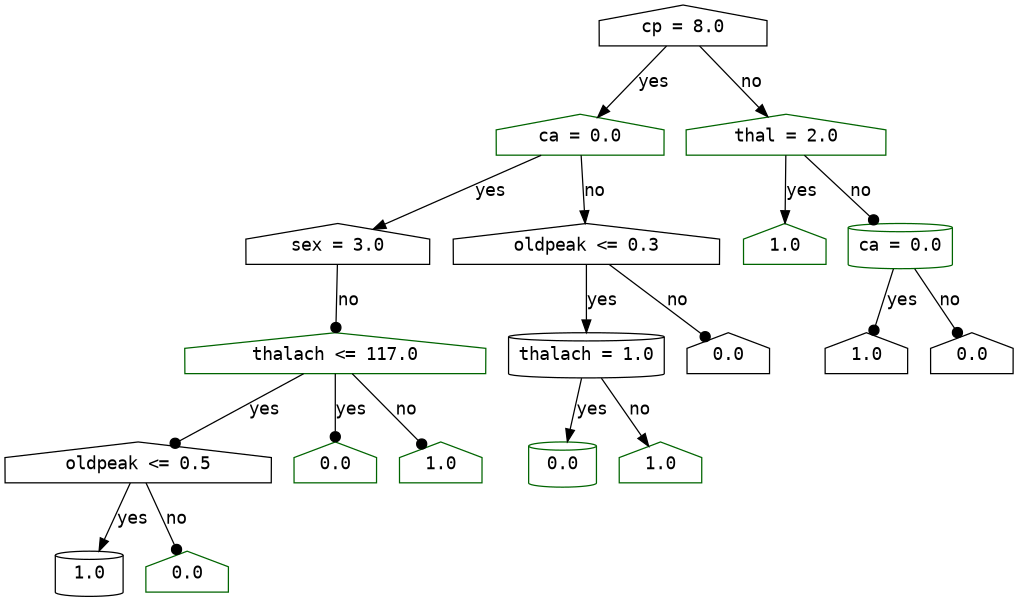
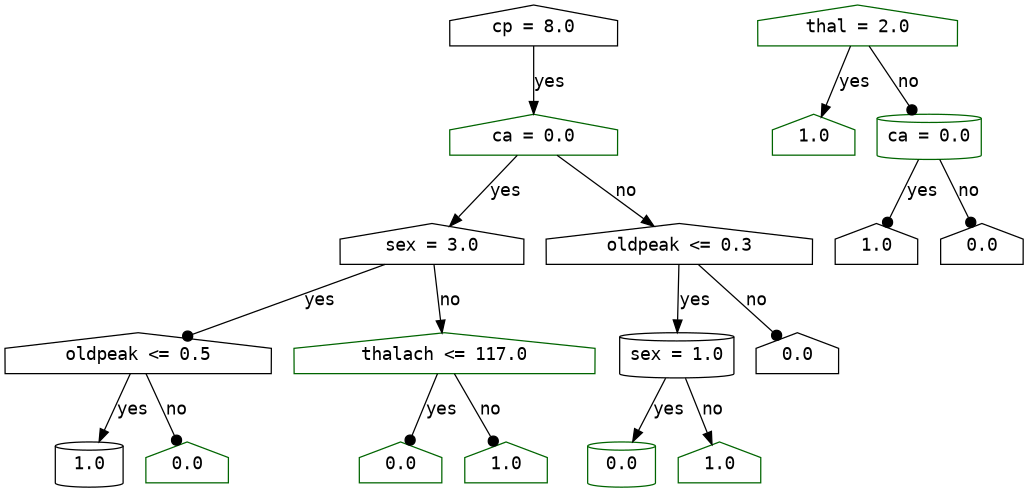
edge "cp = 8.0" -> "thal = 2.0": removed, label "no"
edge "sex = 3.0" -> "thalach <= 117.0": arrowhead dot -> normal
node "thalach = 1.0": label "thalach = 1.0" -> "sex = 1.0"
edge "thalach <= 117.0" -> "oldpeak <= 0.5": now "sex = 3.0" -> "oldpeak <= 0.5"
